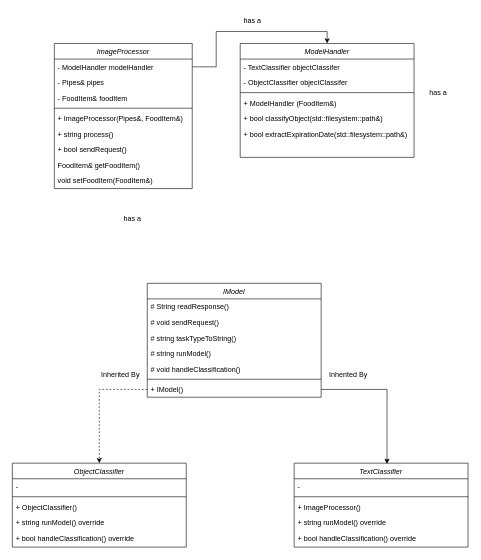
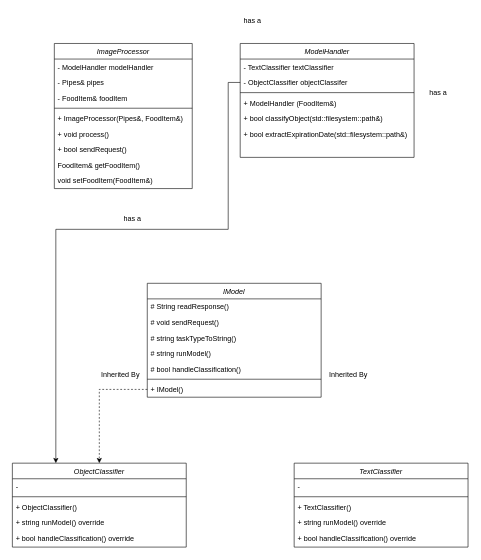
edge "- ModelHandler modelHandler" -> "ModelHandler": removed
node "- TextClassifier objectClassifer": label "- TextClassifier objectClassifer" -> "- TextClassifier textClassifier"
edge "- ObjectClassifier objectClassifer" -> "ObjectClassifier": added
node "+ string process()": label "+ string process()" -> "+ void process()"
node "# void handleClassification()": label "# void handleClassification()" -> "# bool handleClassification()"
edge "+ IModel()" -> "TextClassifier": removed
node "+ ImageProcessor()": label "+ ImageProcessor()" -> "+ TextClassifier()"
